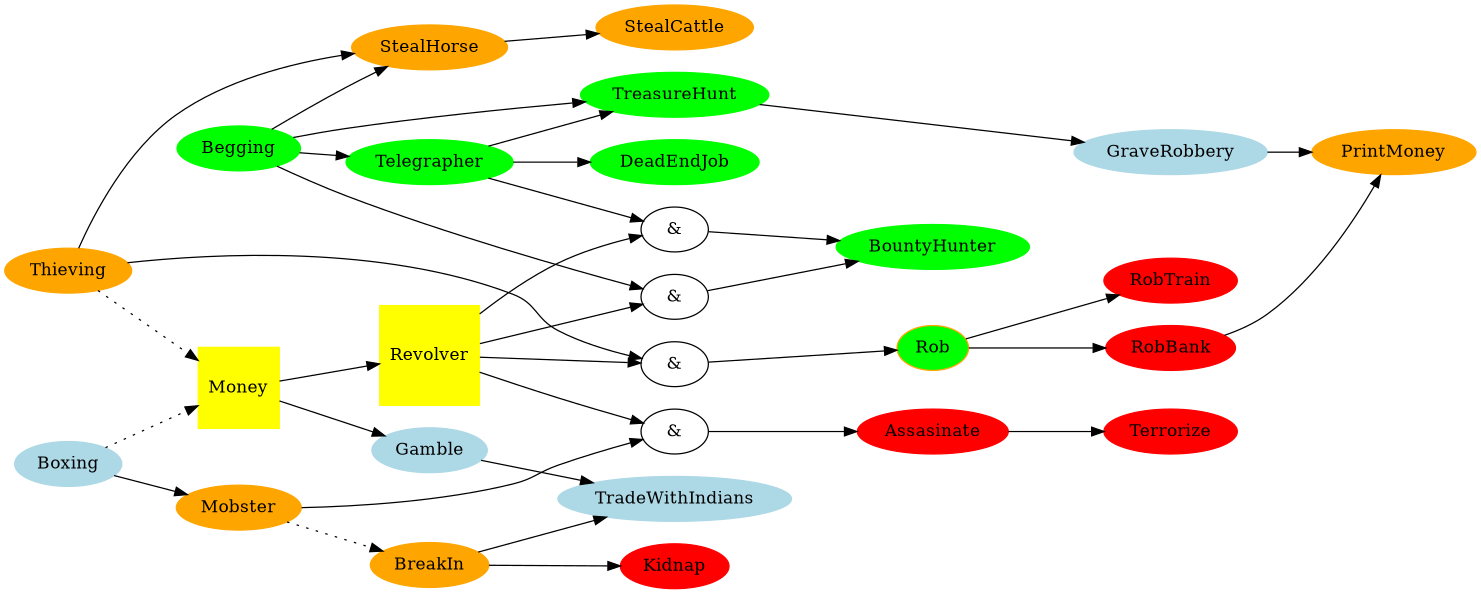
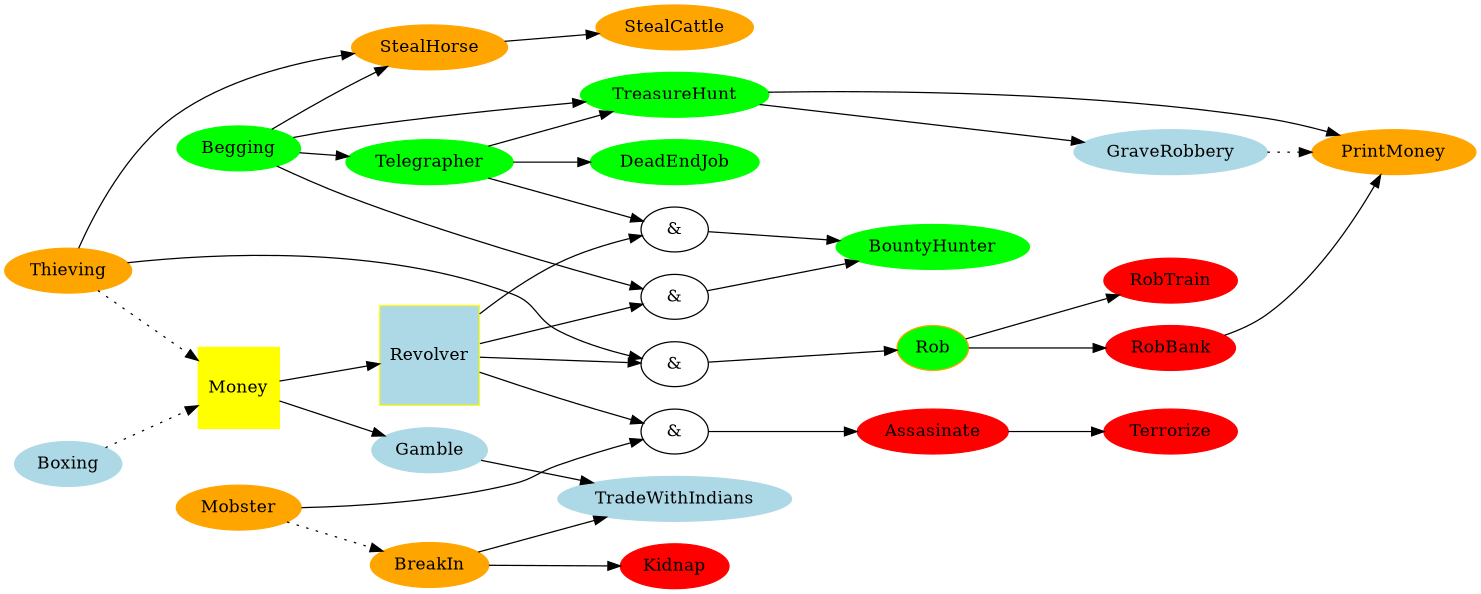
edge "TreasureHunt" -> "PrintMoney": added
edge "GraveRobbery" -> "PrintMoney": style solid -> dotted
node "Revolver": fillcolor yellow -> lightblue
edge "Boxing" -> "Mobster": removed
